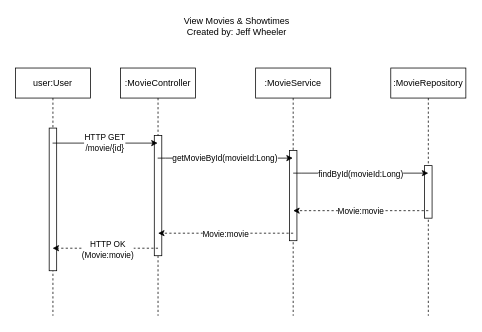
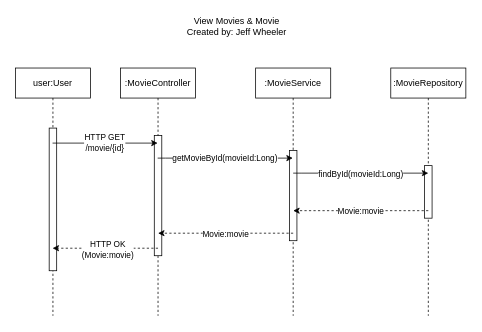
node "View Movies & Showtimes Created by: Jeff Wheeler": label "View Movies & Showtimes Created by: Jeff Wheeler" -> "View Movies & Movie Created by: Jeff Wheeler"
